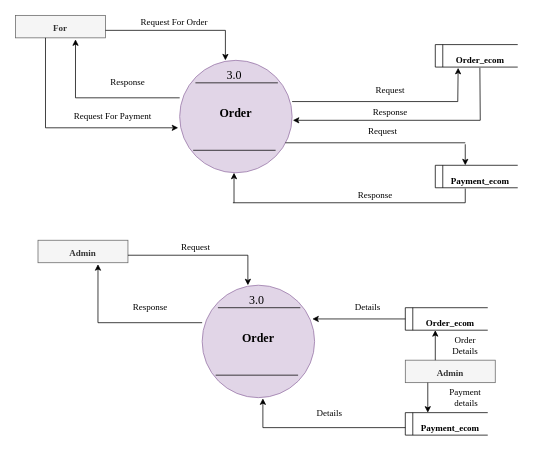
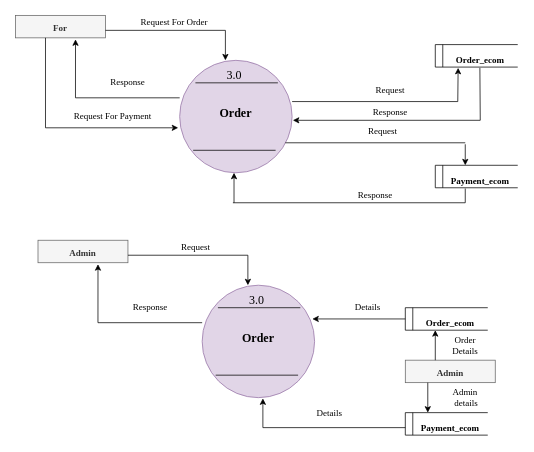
node "Payment details": label "Payment details" -> "Admin details"
